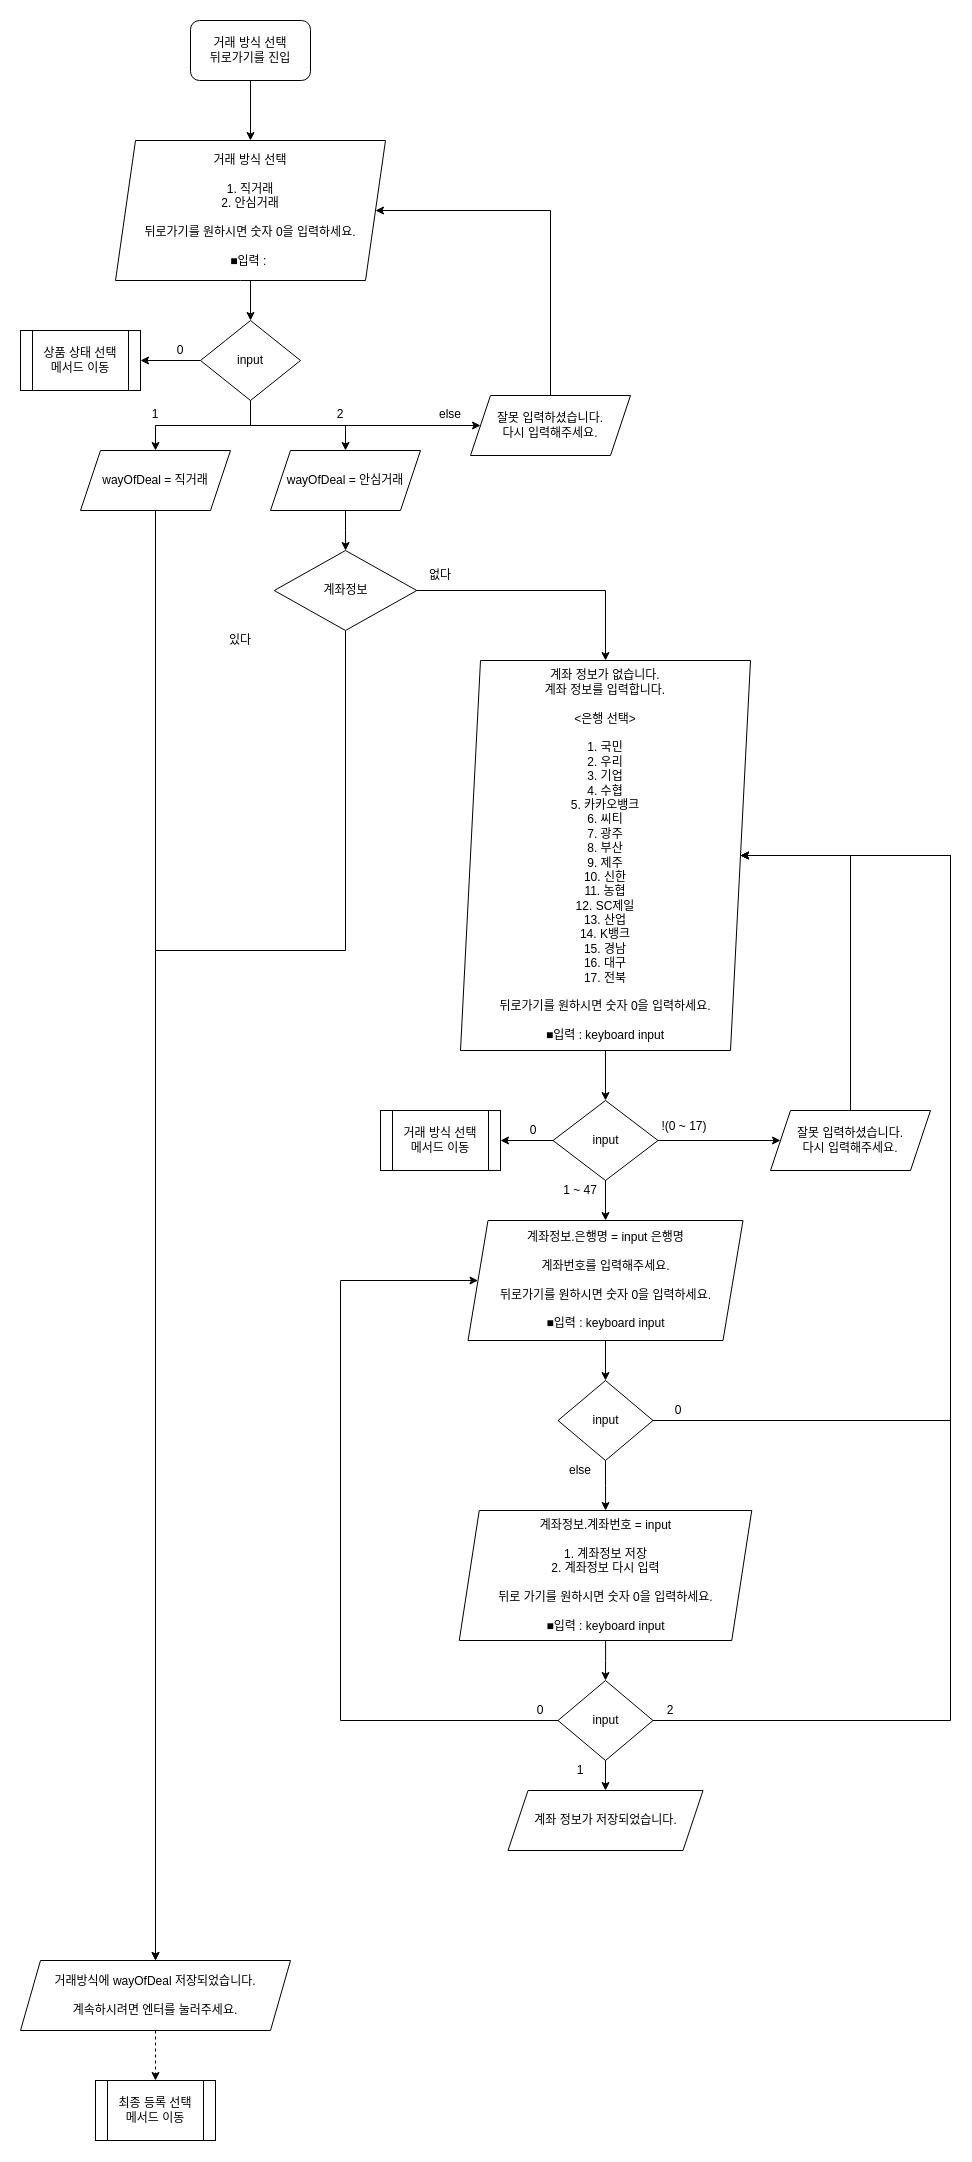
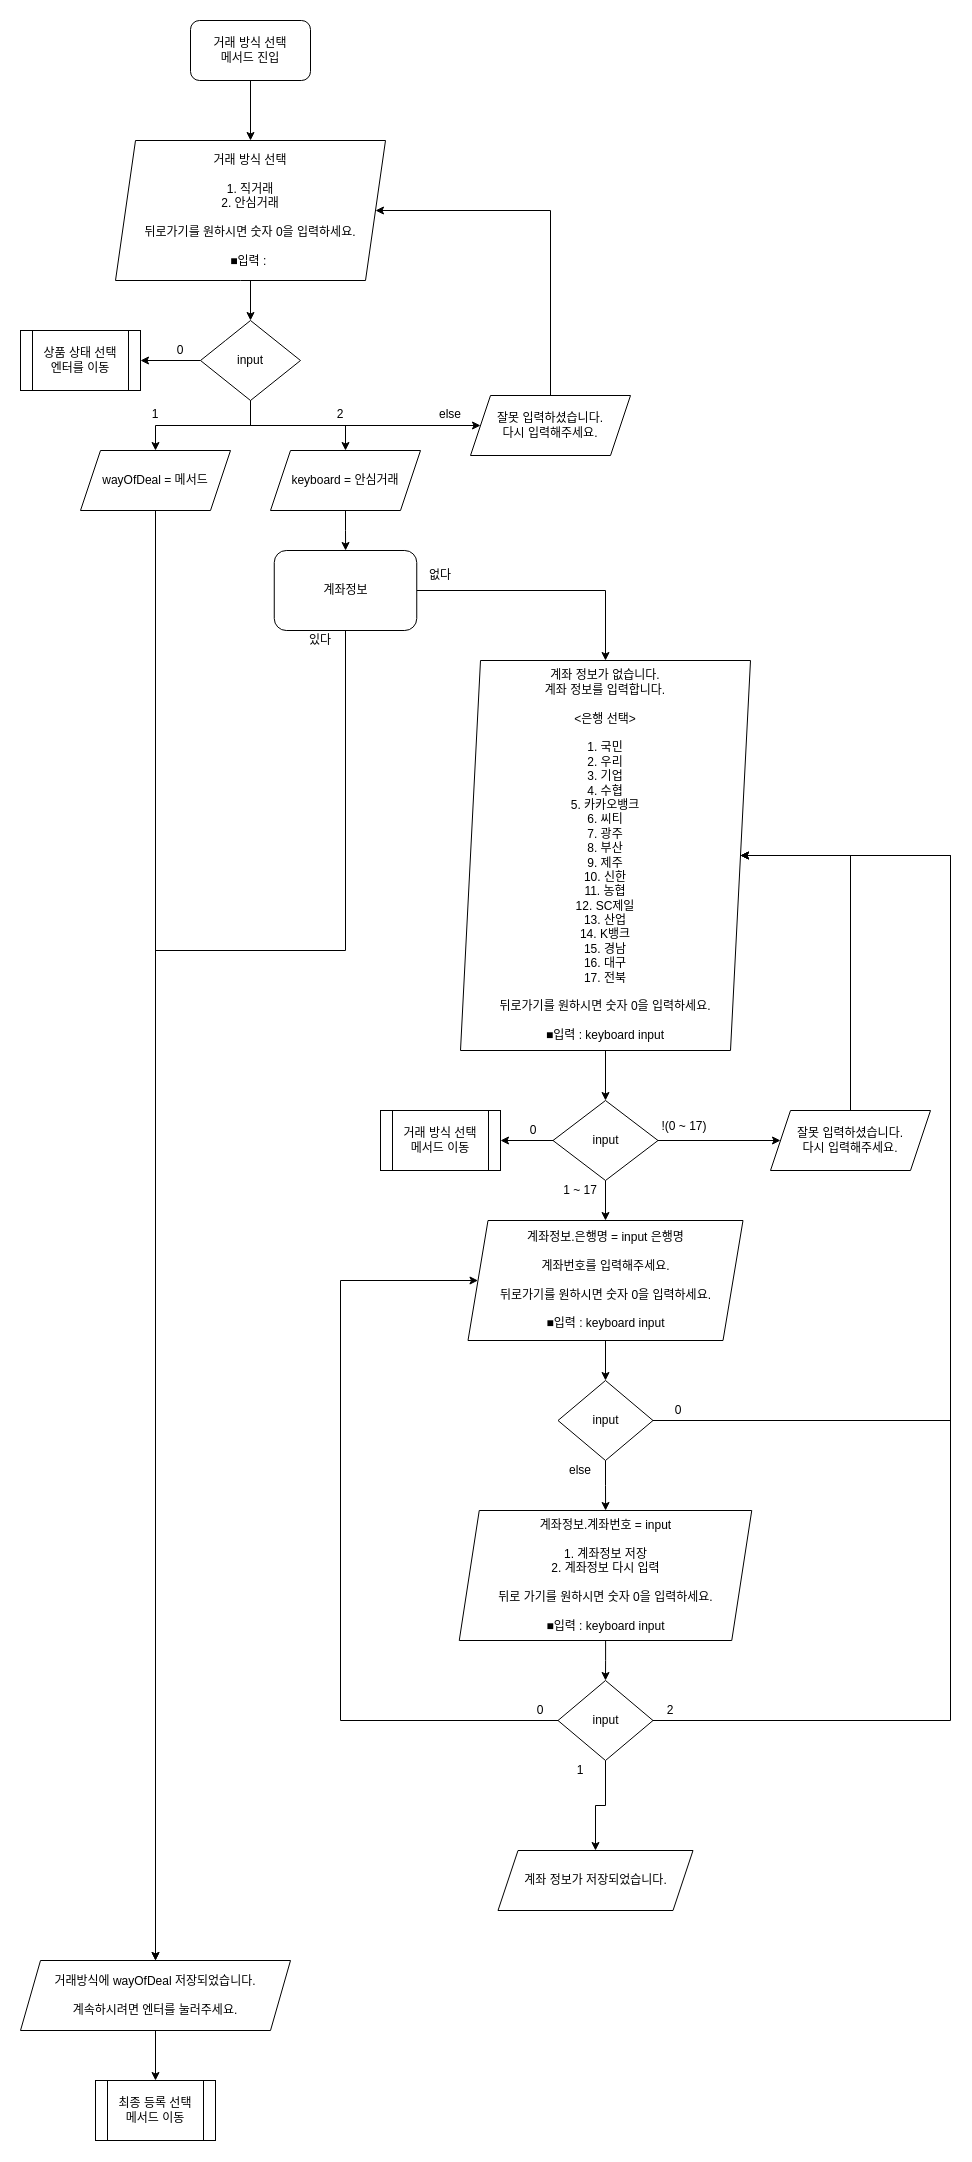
node "거래 방식 선택 뒤로가기를 진입": label "거래 방식 선택 뒤로가기를 진입" -> "거래 방식 선택 메서드 진입"
node "상품 상태 선택 메서드 이동": label "상품 상태 선택 메서드 이동" -> "상품 상태 선택 엔터를 이동"
node "wayOfDeal = 직거래": label "wayOfDeal = 직거래" -> "wayOfDeal = 메서드"
node "wayOfDeal = 안심거래": label "wayOfDeal = 안심거래" -> "keyboard = 안심거래"
node "계좌정보": shape diamond -> rounded rectangle
node "있다": moved (241, 641) -> (321, 641)
node "1 ~ 47": label "1 ~ 47" -> "1 ~ 17"
node "계좌 정보가 저장되었습니다.": moved (606, 1821) -> (596, 1881)
edge "거래방식에 wayOfDeal 저장되었습니다. 계속하시려면 엔터를 눌러주세요." -> "최종 등록 선택 메서드 이동": style dashed -> solid
